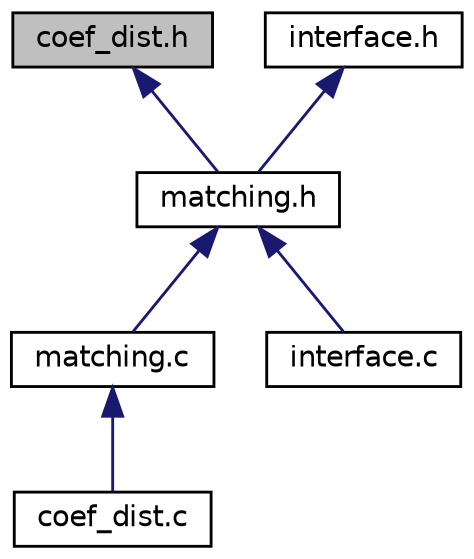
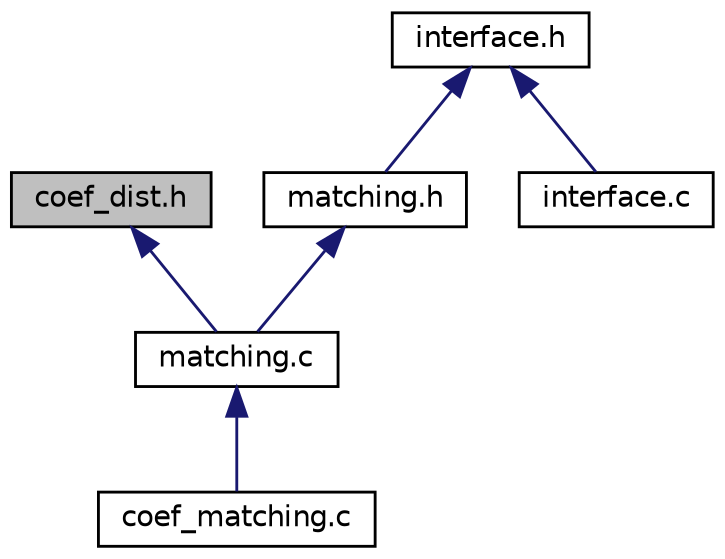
edge "matching.h" -> "coef_dist.h": now "matching.c" -> "coef_dist.h"
edge "interface.c" -> "matching.h": now "interface.c" -> "interface.h"
node "coef_dist.c": label "coef_dist.c" -> "coef_matching.c"
